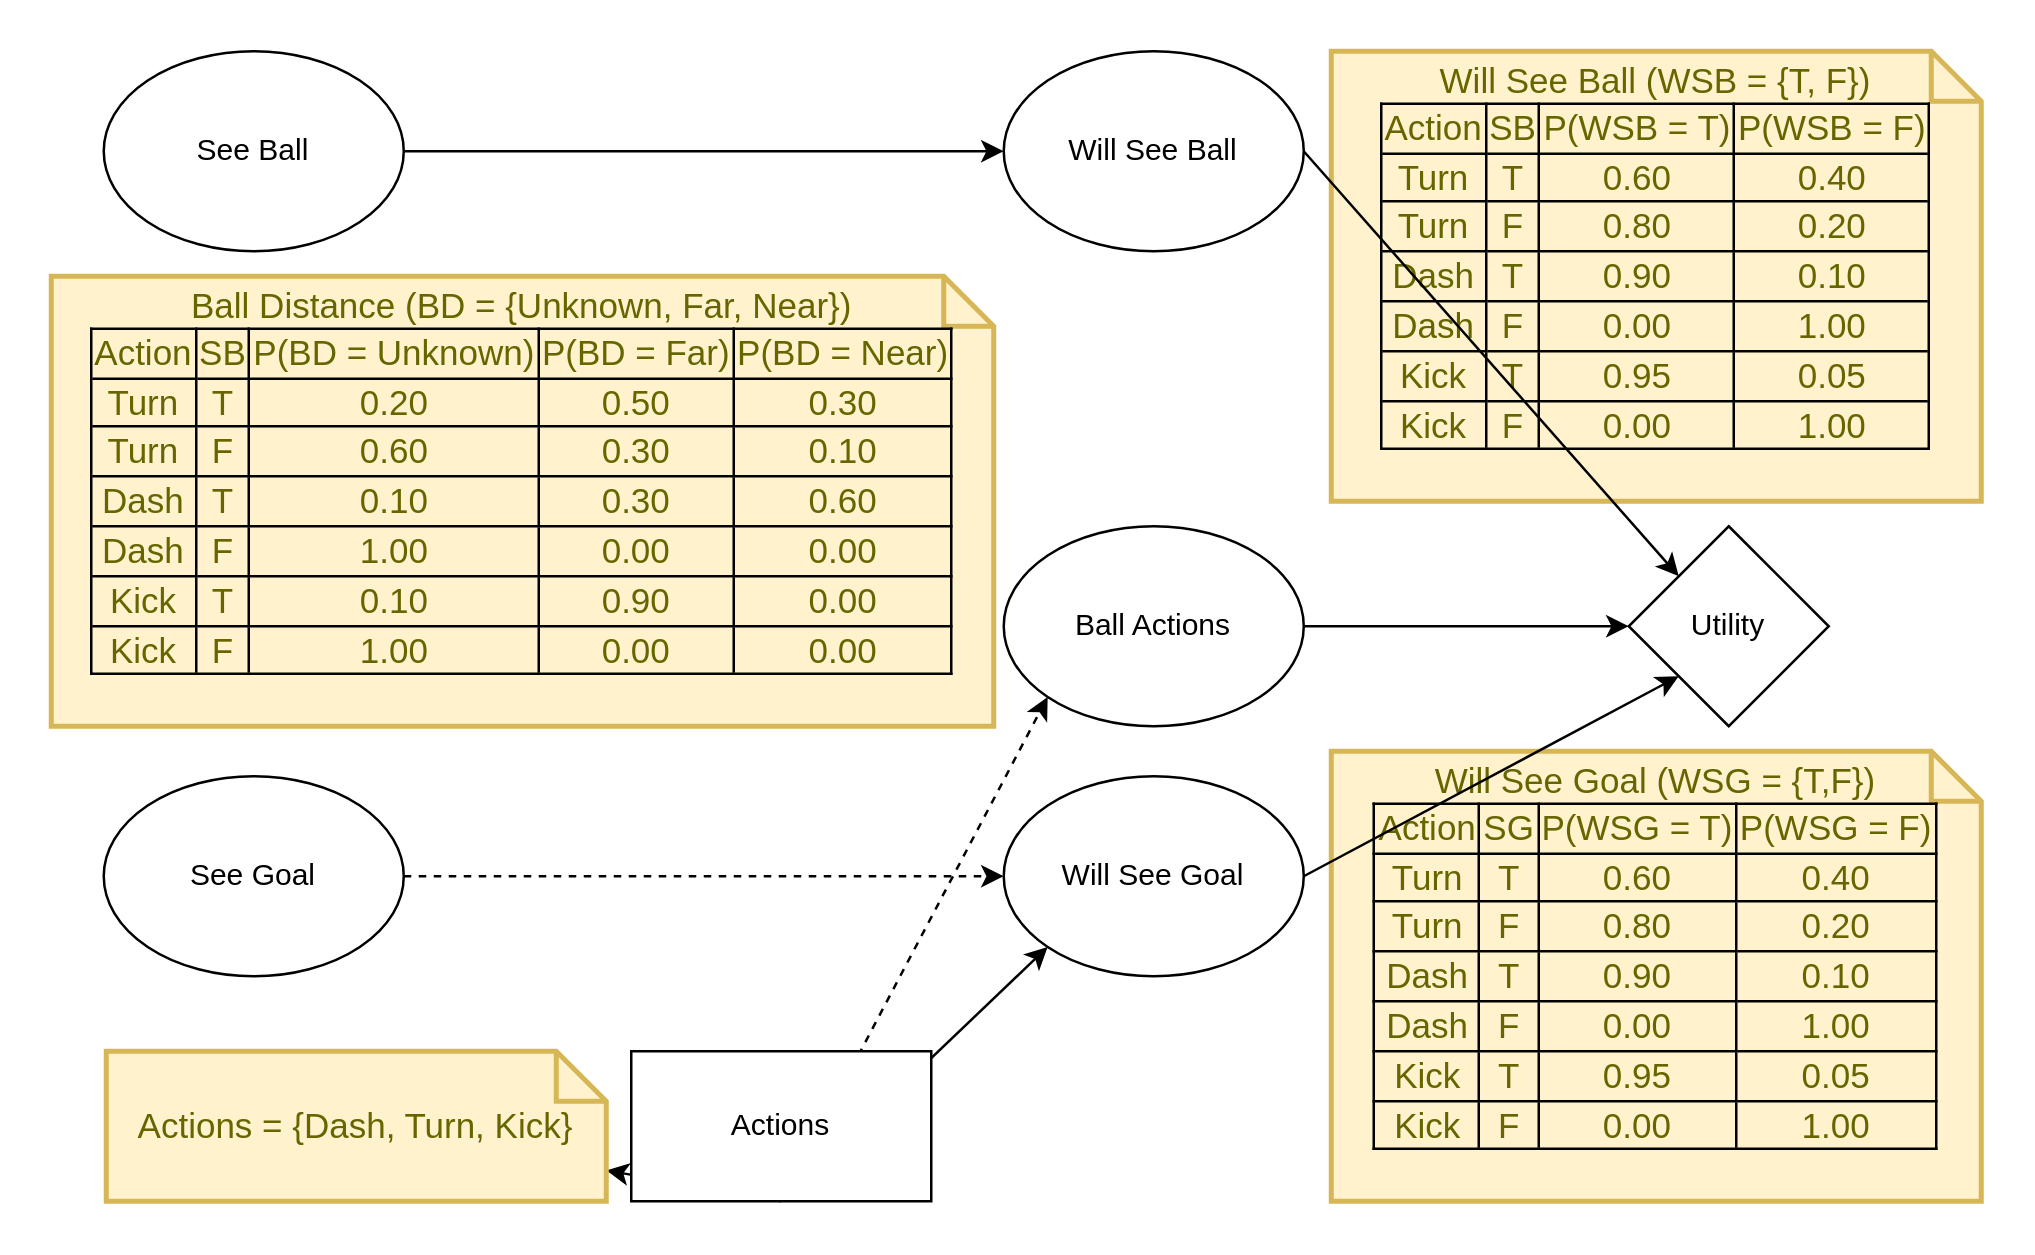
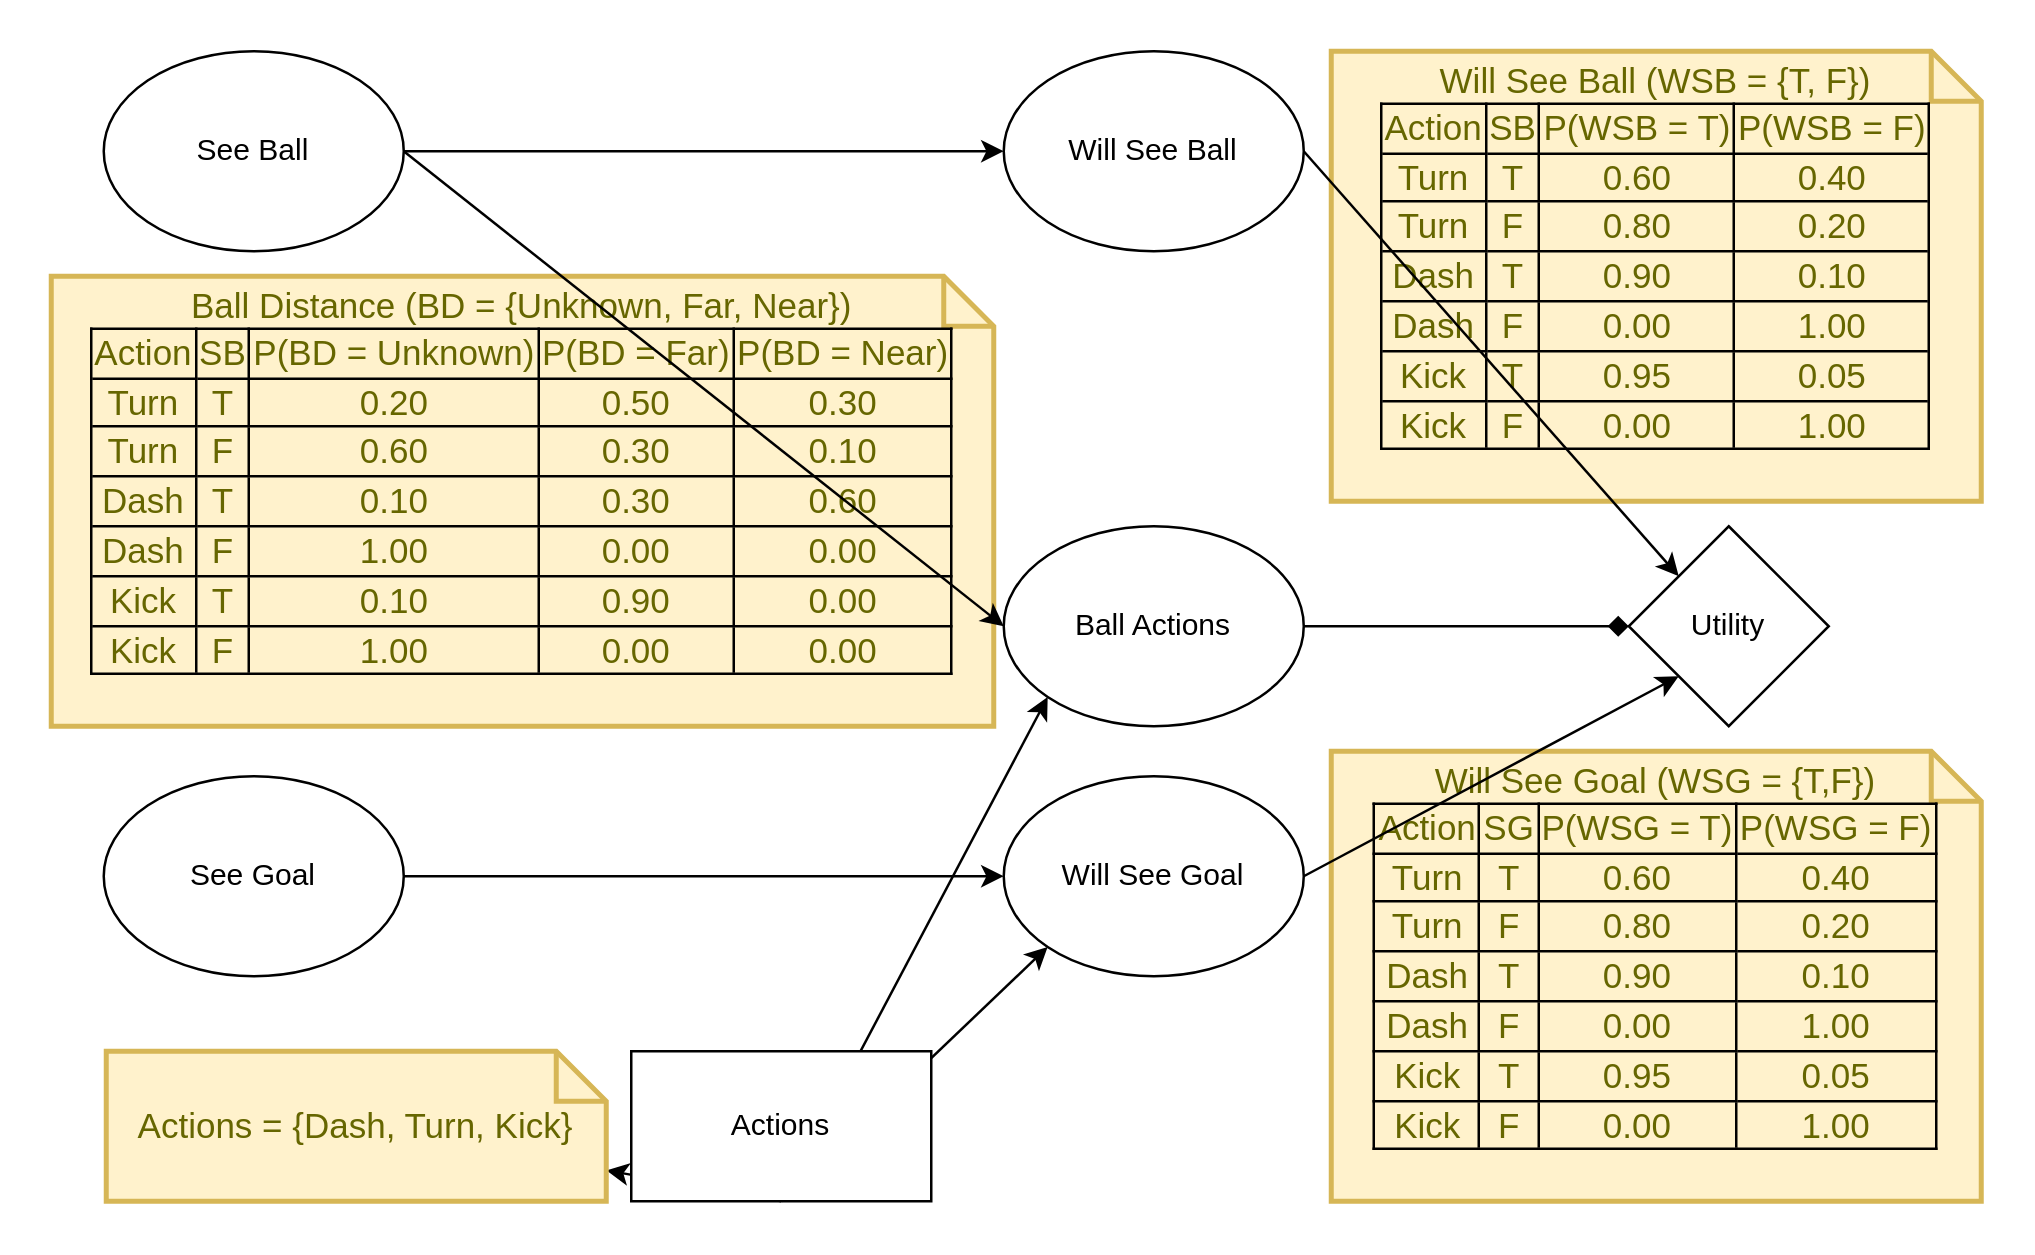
edge "See Ball" -> "Ball Actions": added
edge "Ball Actions" -> "Utility": arrowhead classic -> diamond
edge "See Goal" -> "Will See Goal": style dashed -> solid
edge "Actions" -> "Ball Actions": style dashed -> solid
